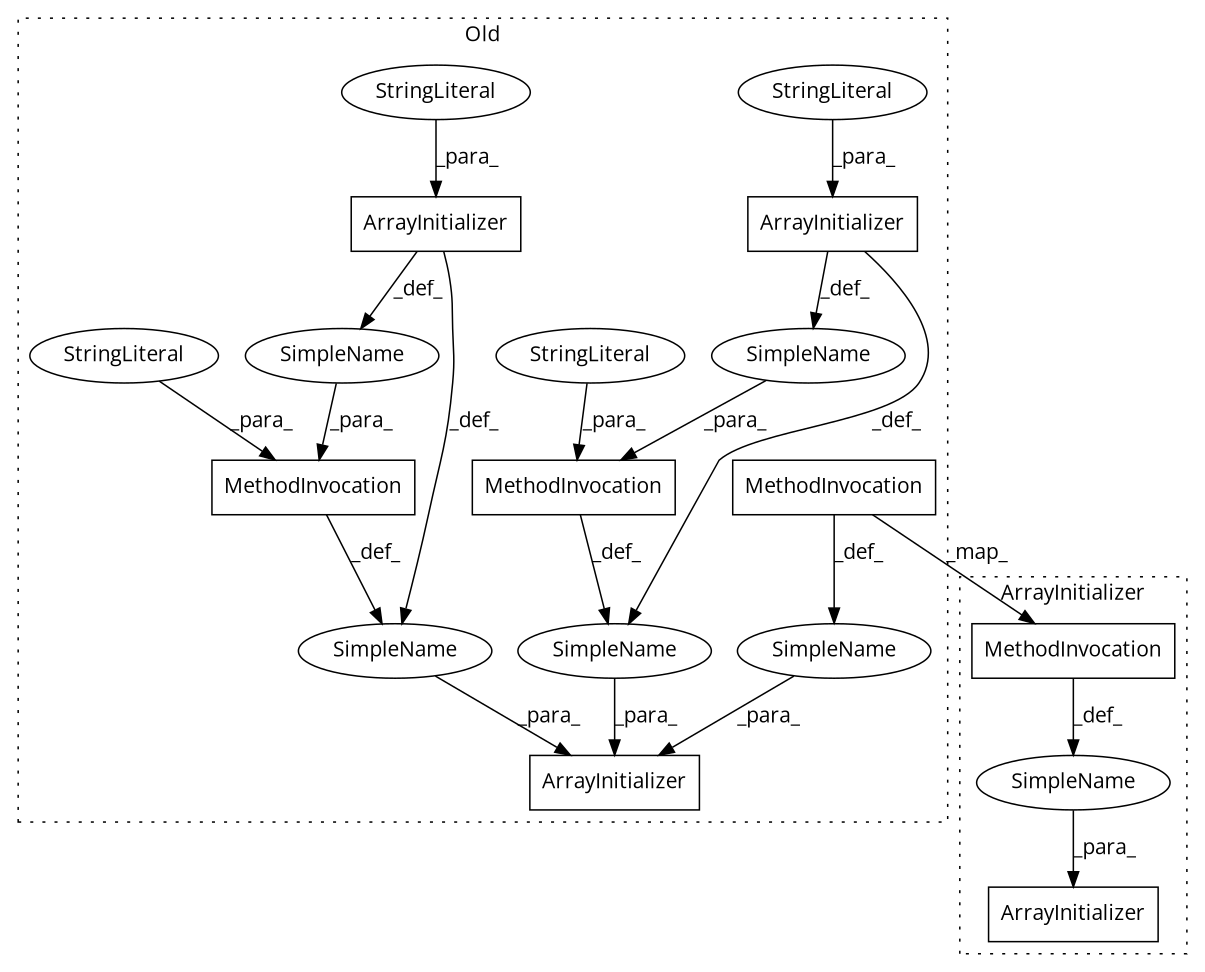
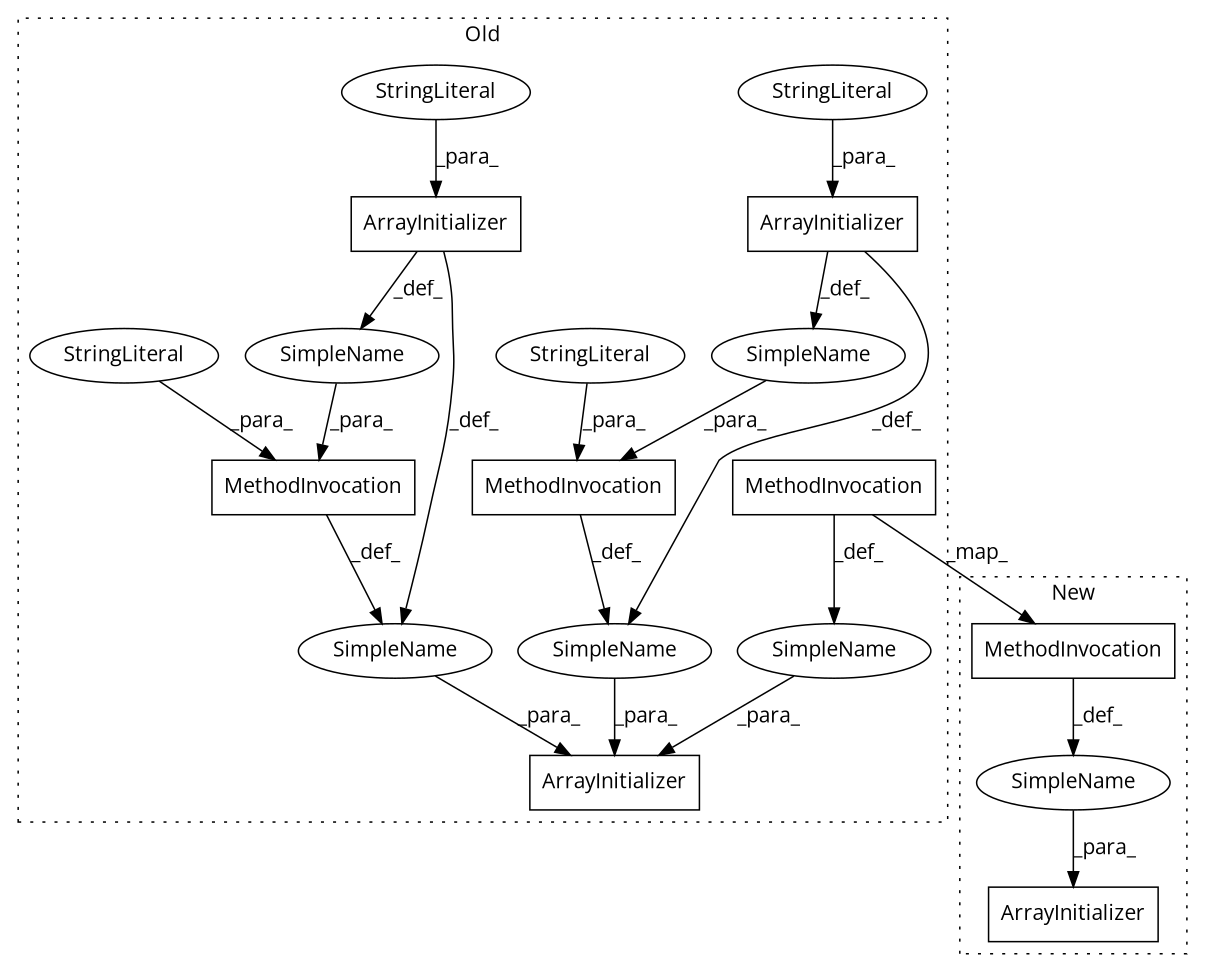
cluster "ArrayInitializer": label "ArrayInitializer" -> "New"
